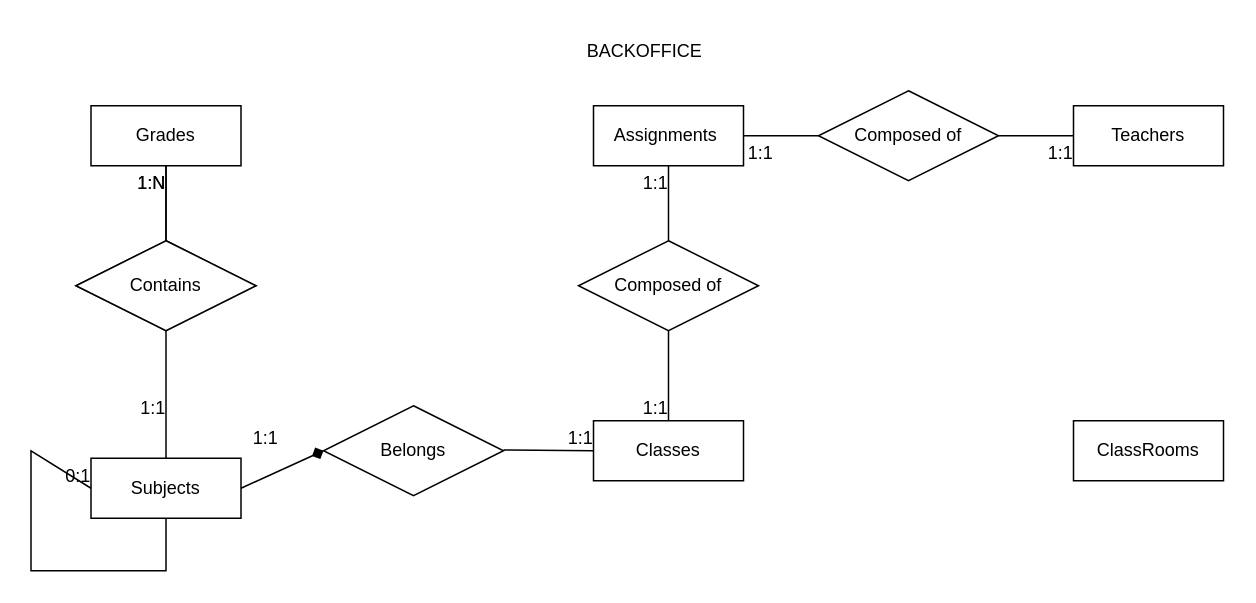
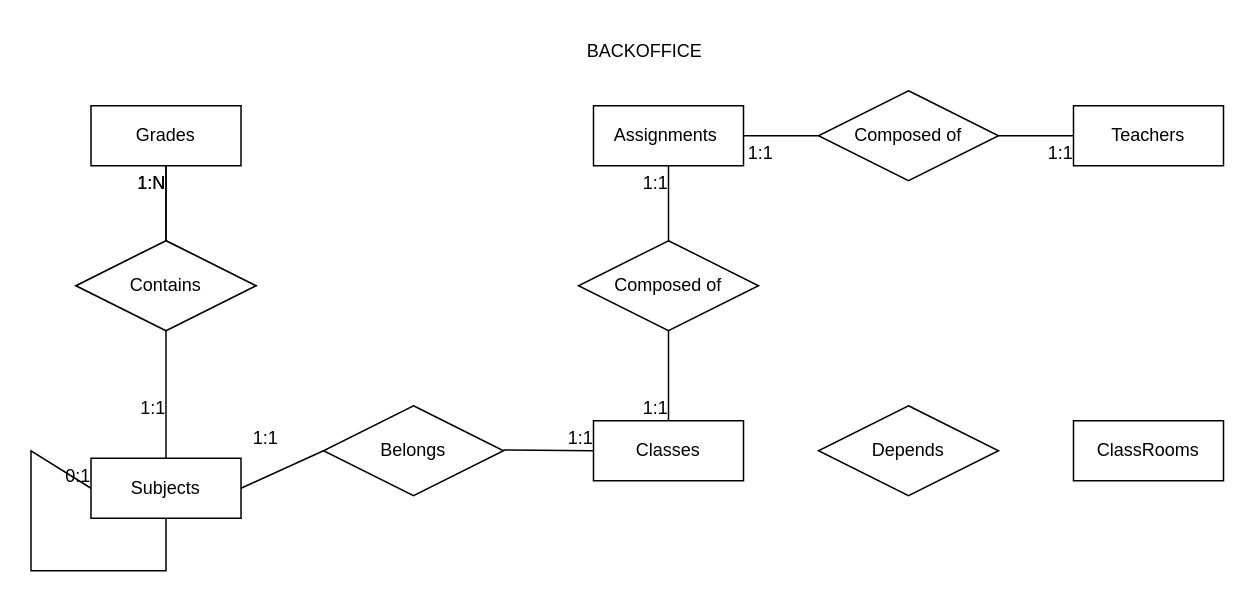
node "Depends": added
edge "Subjects" -> "Belongs": arrowhead diamond -> none
